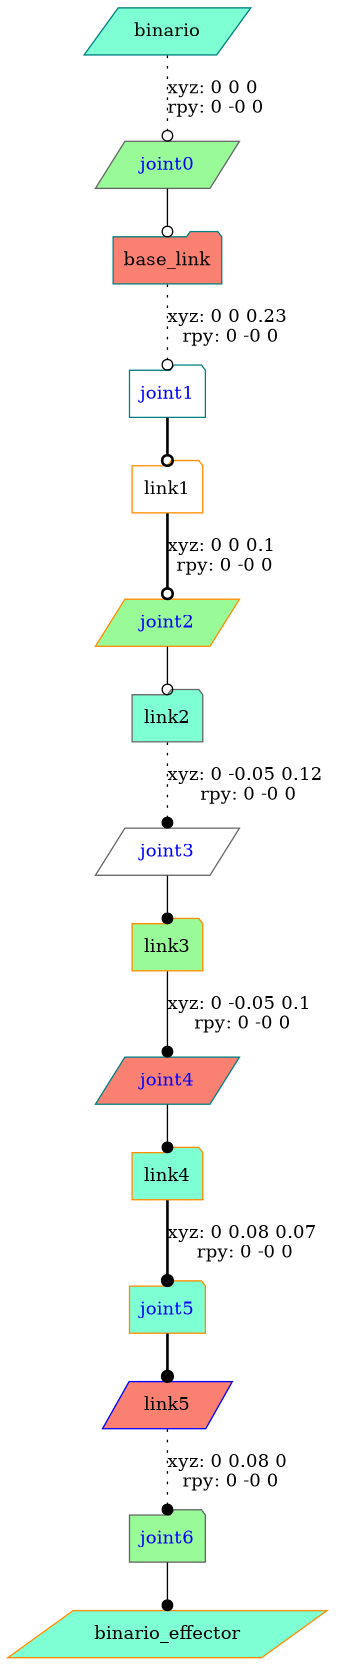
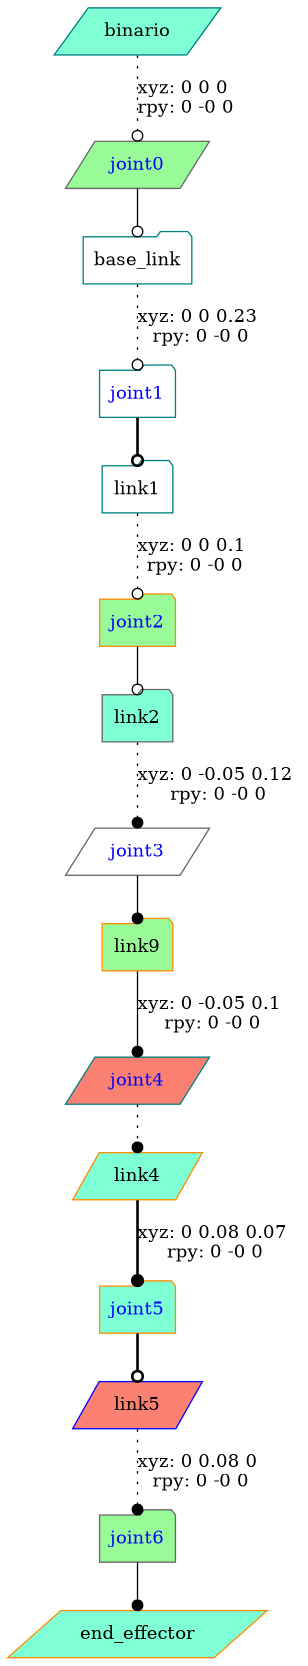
node "base_link": fillcolor salmon -> white
node "link1": color darkorange -> teal
edge "link1" -> "joint2": style bold -> dotted
node "joint2": shape parallelogram -> folder
node "link3": label "link3" -> "link9"
edge "joint4" -> "link4": style solid -> dotted
node "link4": shape folder -> parallelogram
edge "joint5" -> "link5": arrowhead dot -> odot
node "binario_effector": label "binario_effector" -> "end_effector"
